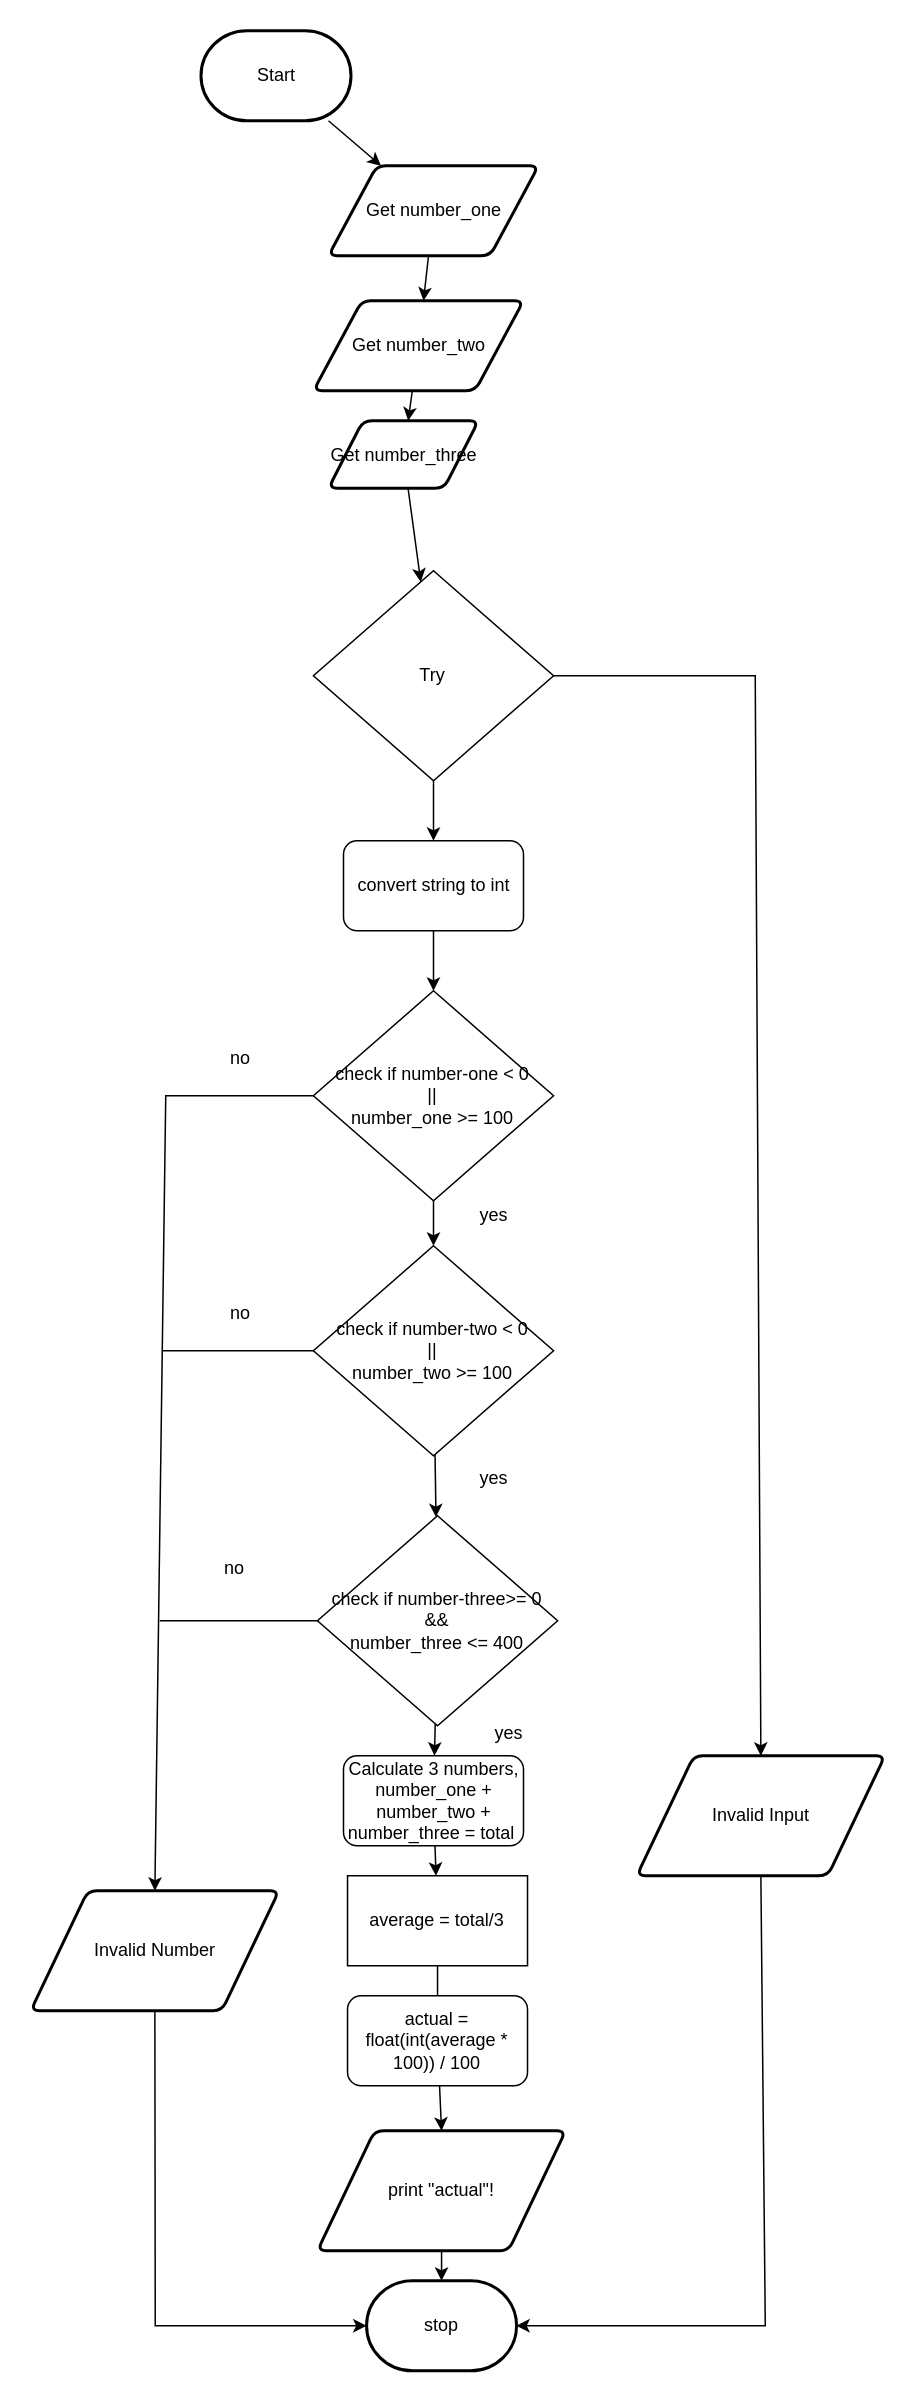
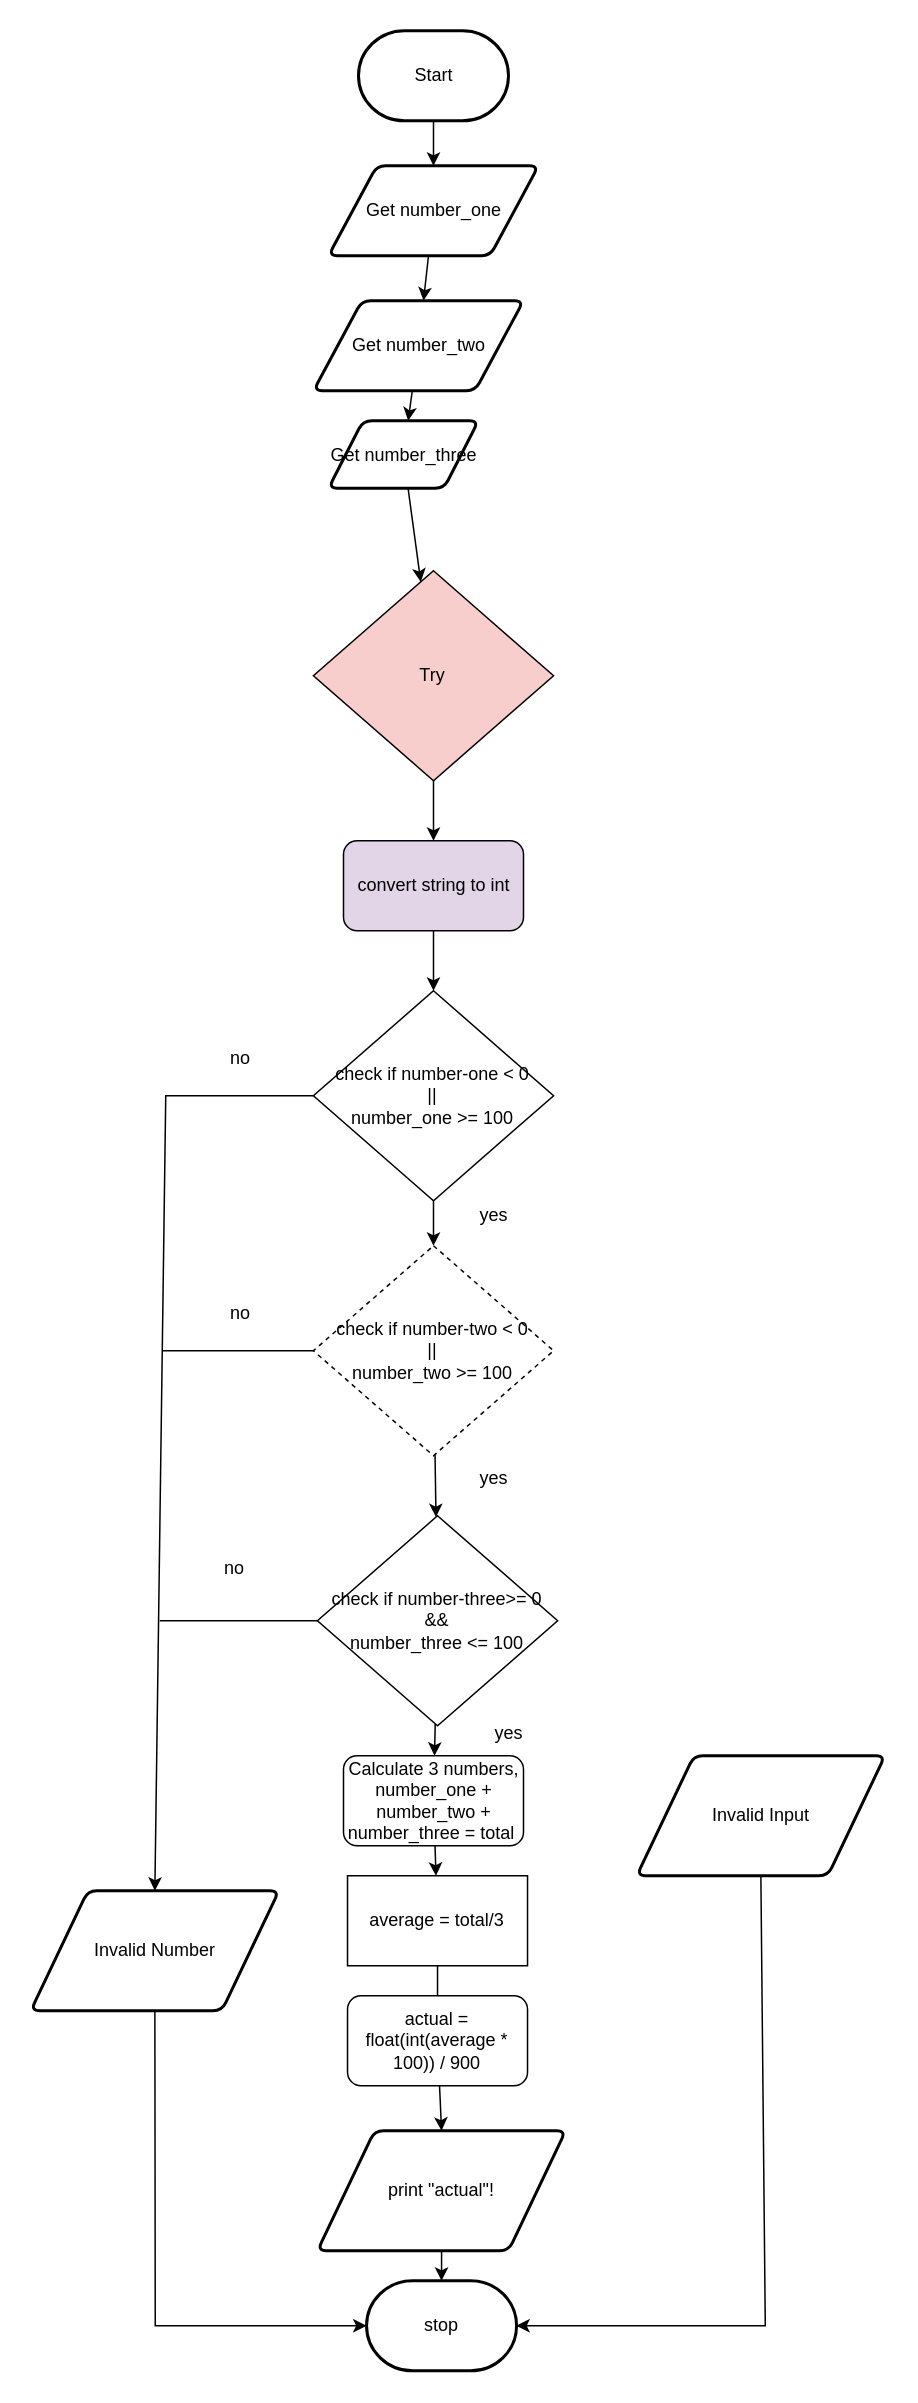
node "Start": moved (276, 76) -> (434, 76)
node "Try": fillcolor #ffffff -> #f8cecc
node "convert string to int": fillcolor #ffffff -> #e1d5e7
edge "Try" -> "Invalid Input": removed
node "check if number-two < 0 || number_two >= 100": style solid -> dashed
node "check if number-three>= 0 && number_three <= 400": label "check if number-three>= 0 && number_three <= 400" -> "check if number-three>= 0 && number_three <= 100"
node "actual = float(int(average * 100)) / 100": label "actual = float(int(average * 100)) / 100" -> "actual = float(int(average * 100)) / 900"
